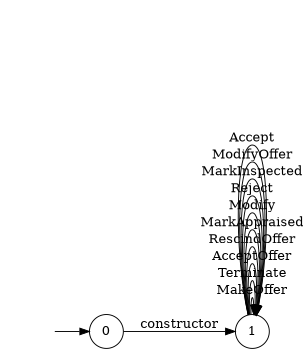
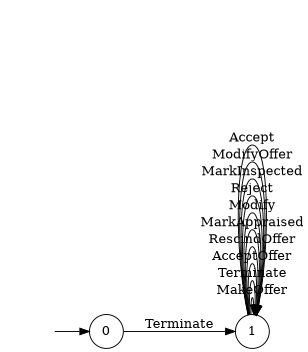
edge "0" -> "1": label "constructor" -> "Terminate"
